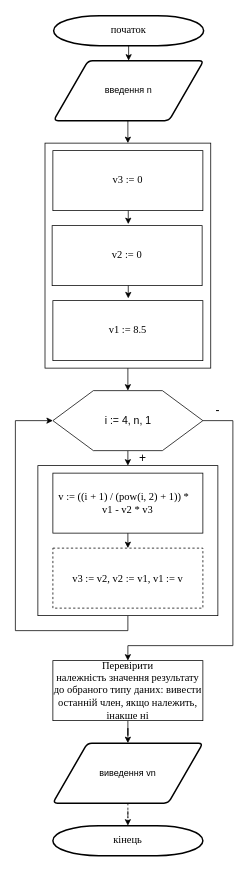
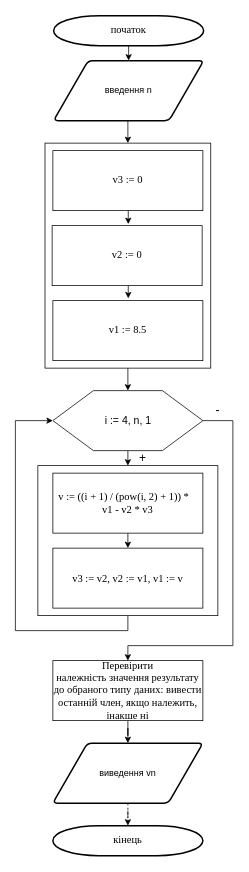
node "v3 := v2, v2 := v1, v1 := v": style dashed -> solid
